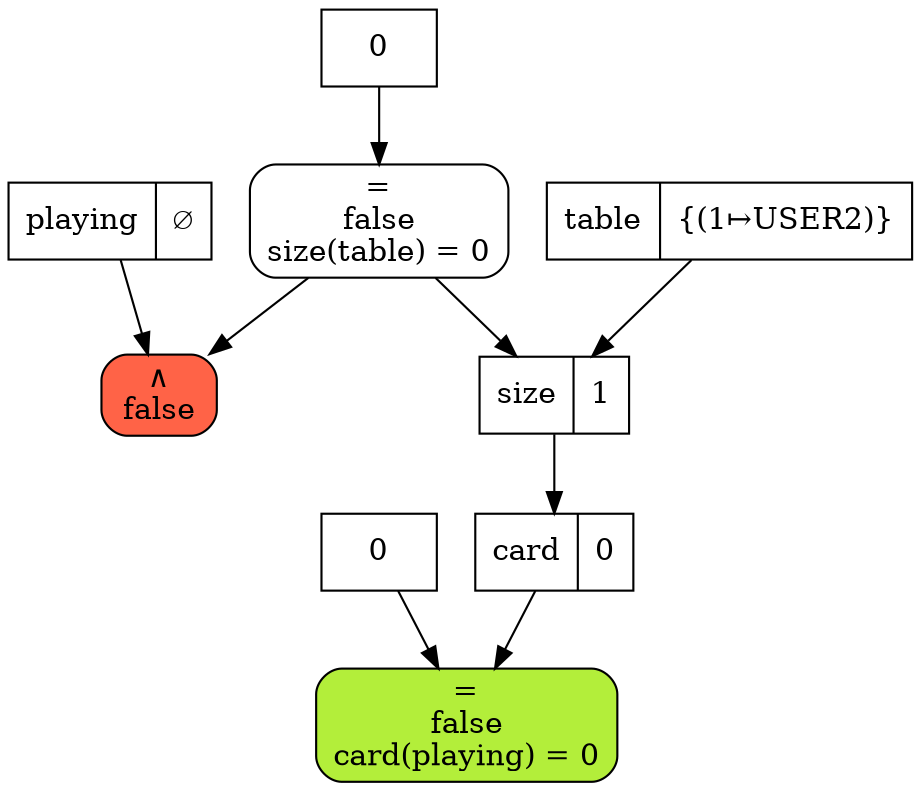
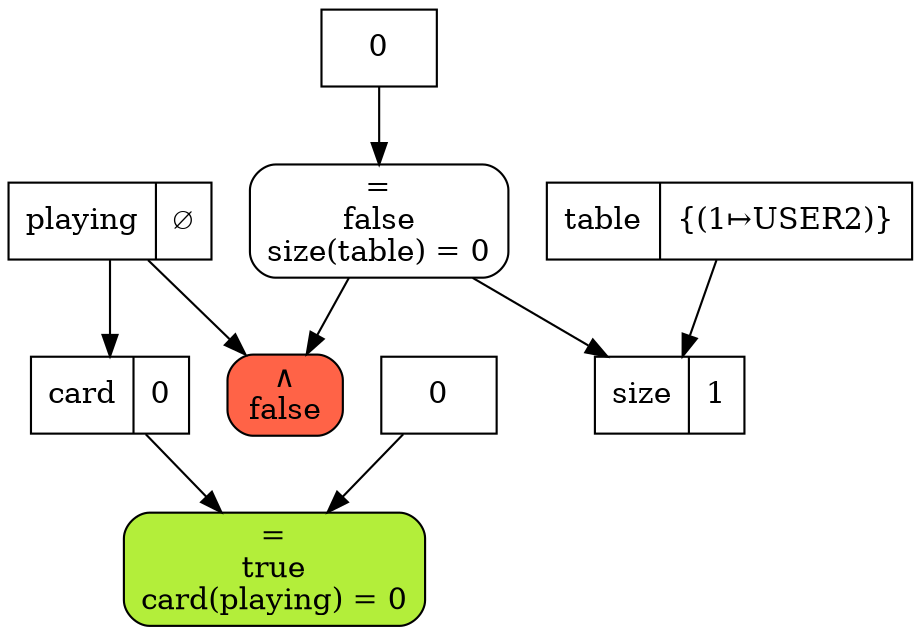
edge "size" -> "card": now "playing" -> "card"
node "= false card(playing) = 0": label "= false card(playing) = 0" -> "= true card(playing) = 0"
